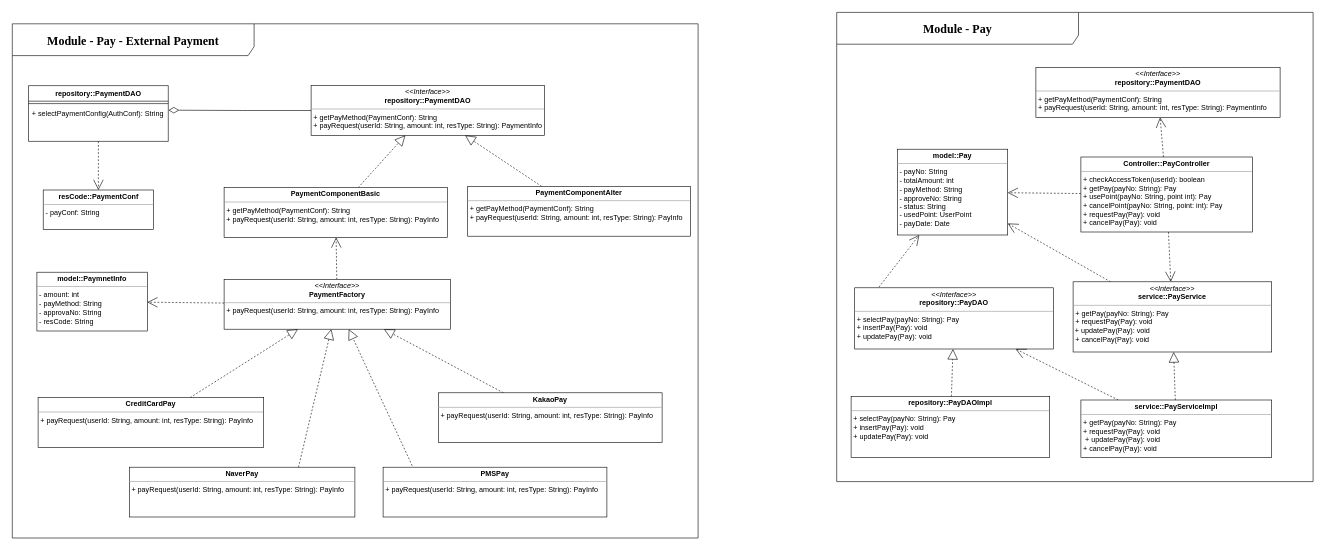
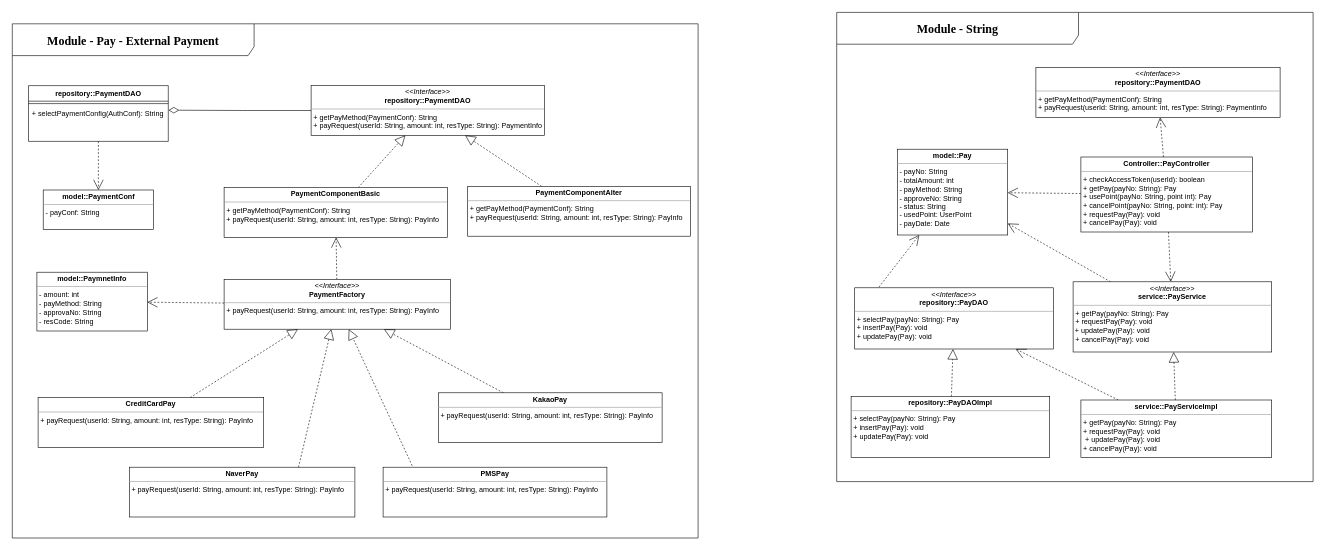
node "Module - Pay": label "Module - Pay" -> "Module - String"
node "resCode::PaymentConf - payConf: String": label "resCode::PaymentConf - payConf: String" -> "model::PaymentConf - payConf: String"
